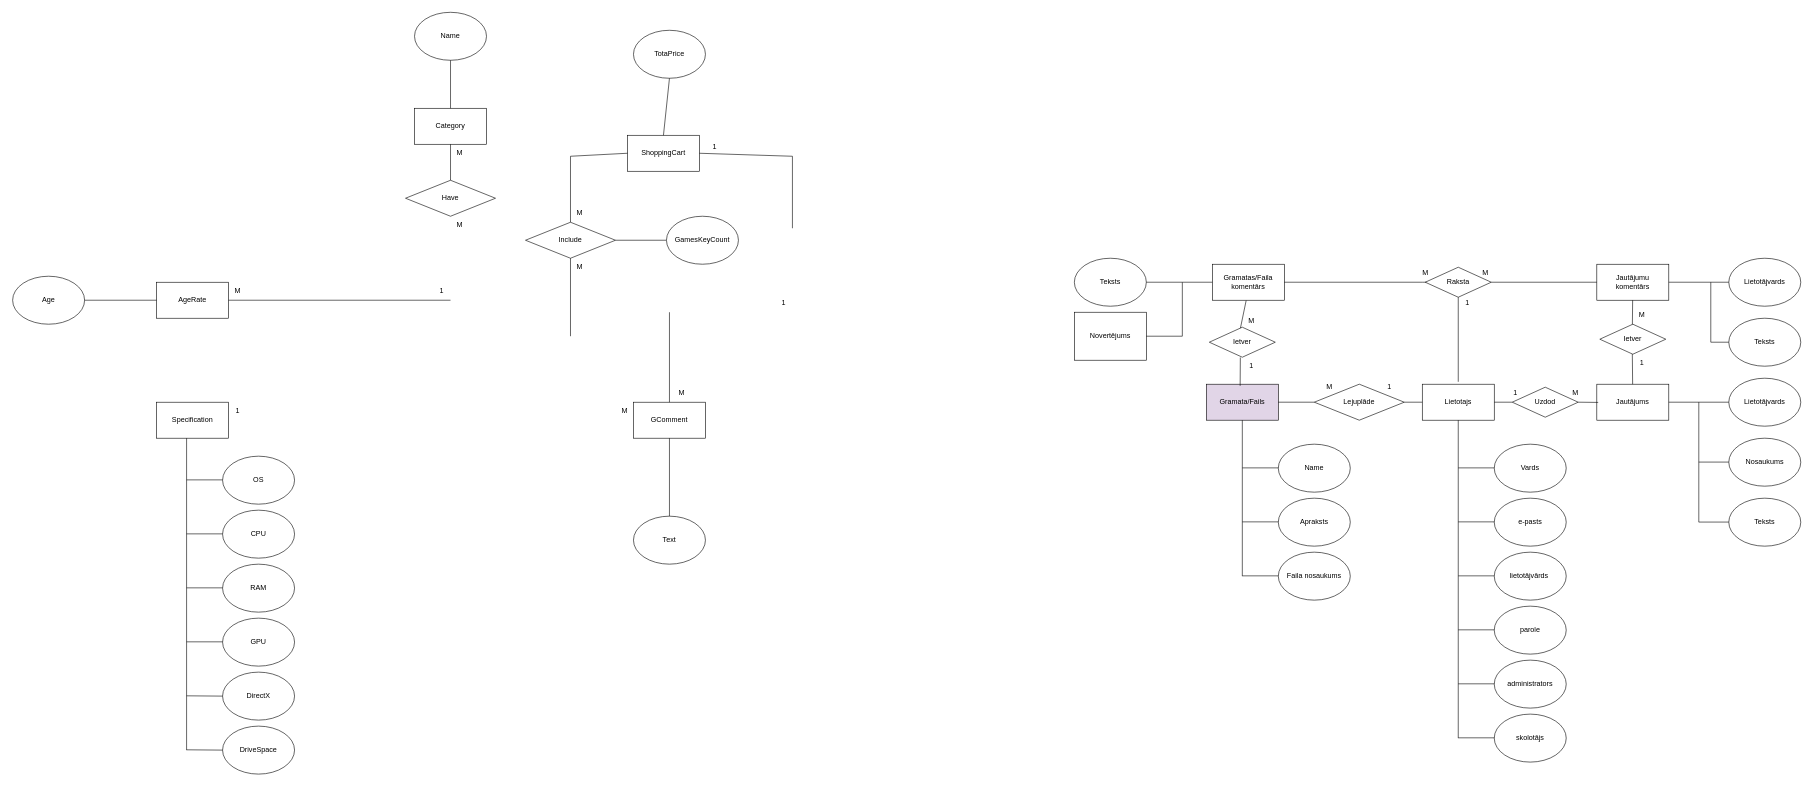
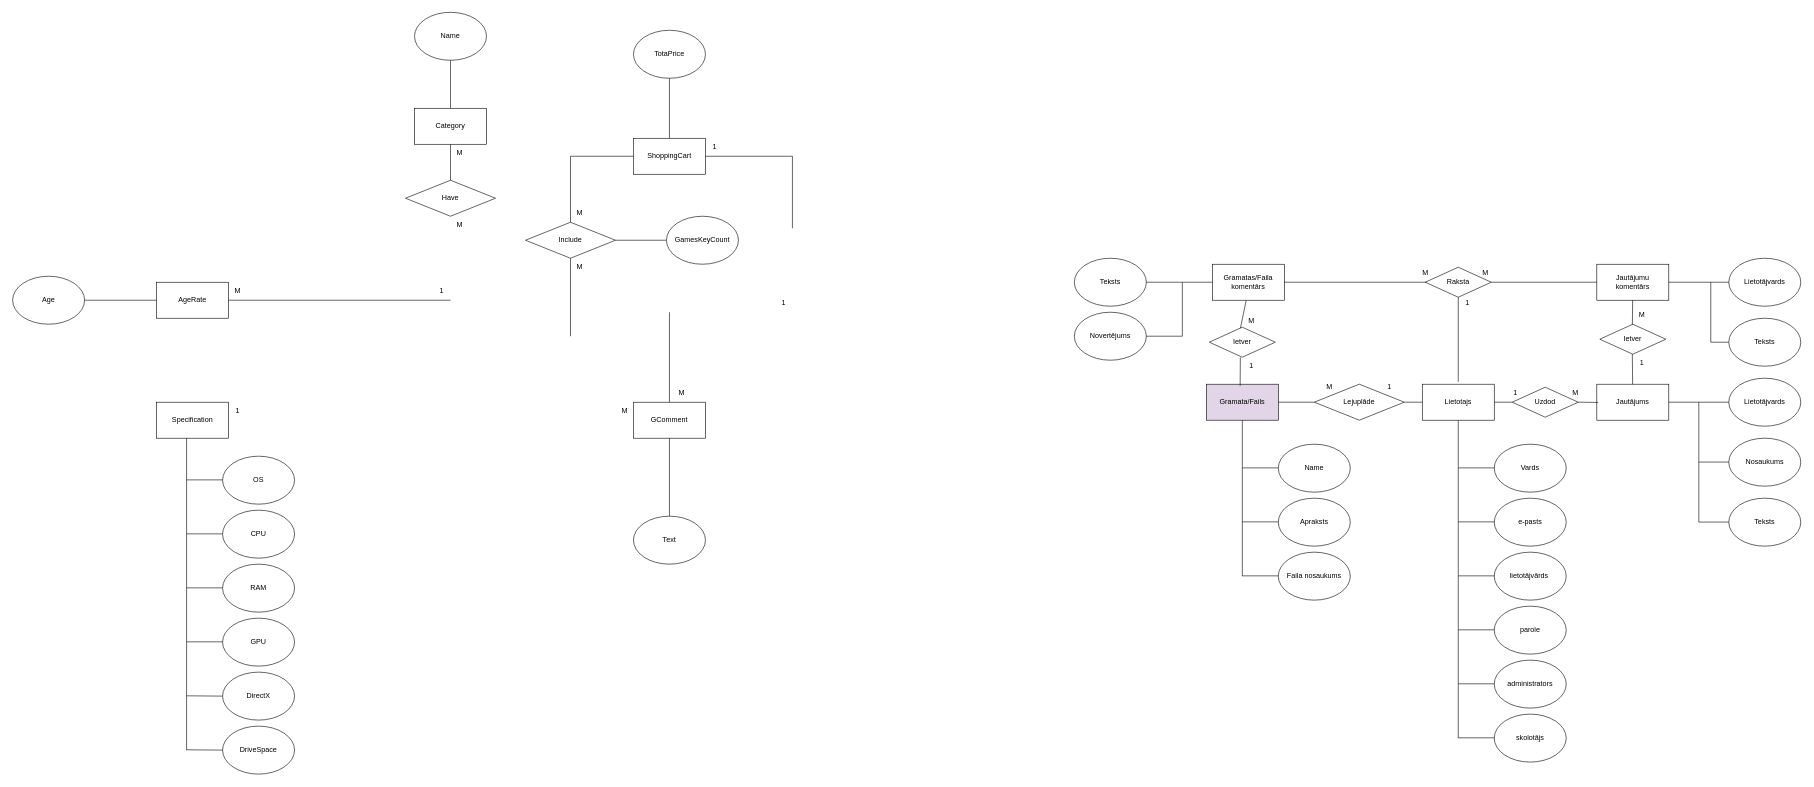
node "ShoppingCart": moved (663, 153) -> (669, 156)
node "Novertējums": shape rectangle -> ellipse
